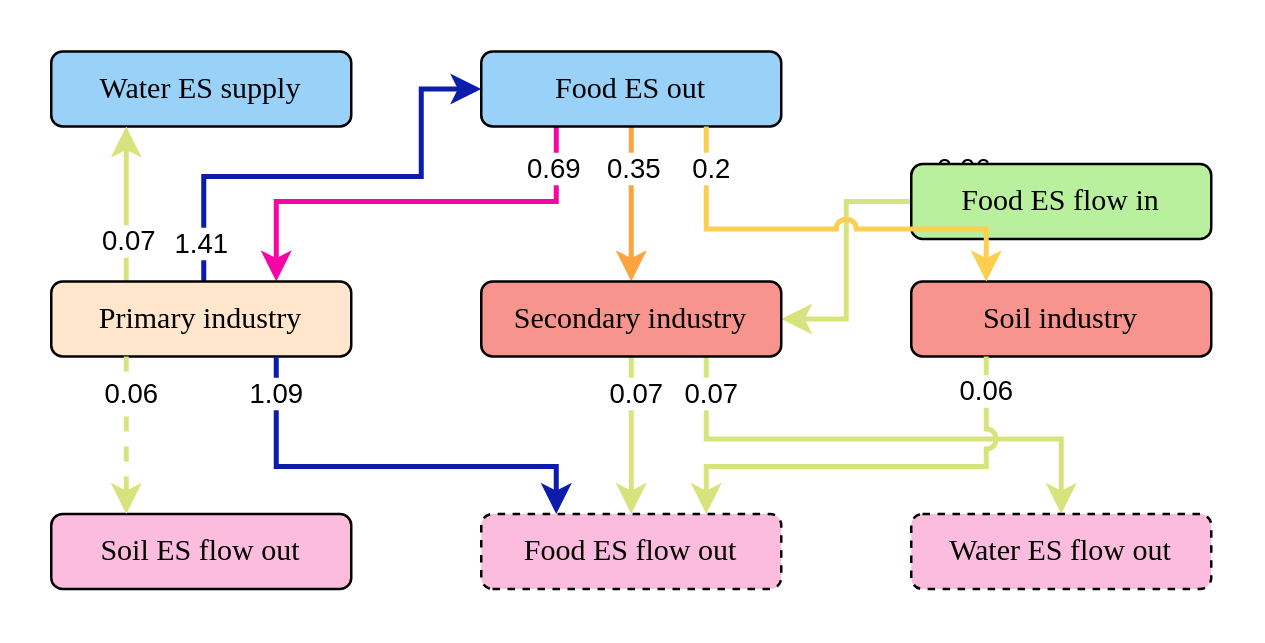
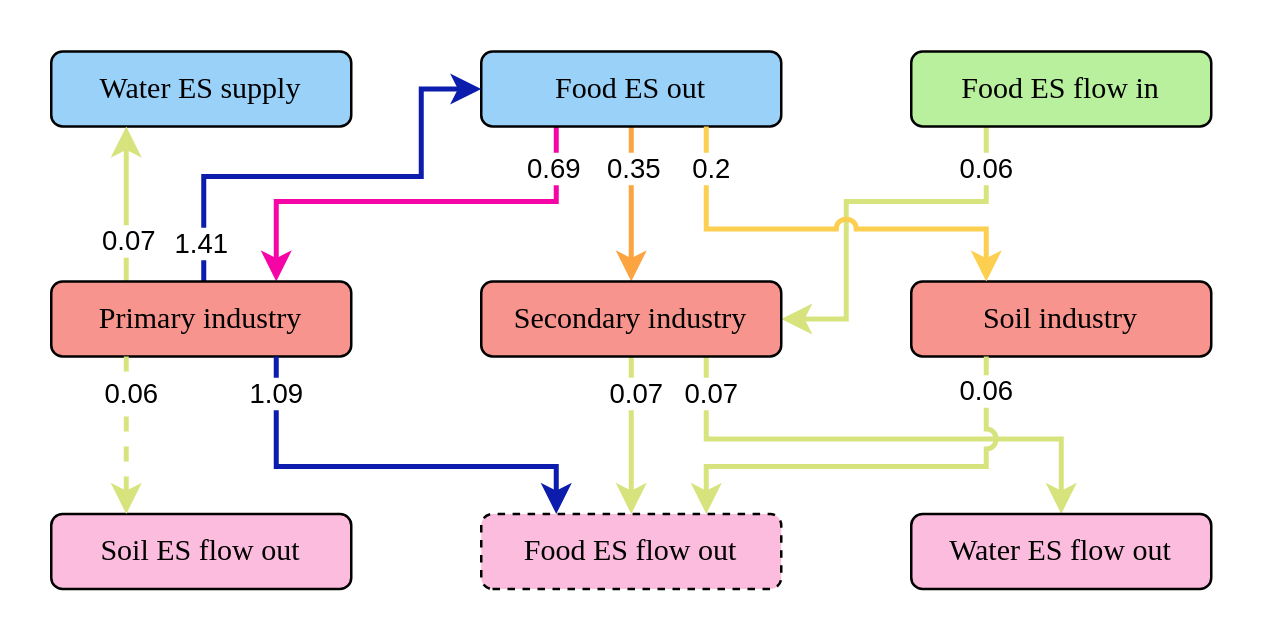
node "Food ES flow in": moved (1061, 201) -> (1061, 89)
node "Primary industry": fillcolor #ffe6cc -> #f7948d
node "Water ES flow out": style dashed -> solid
